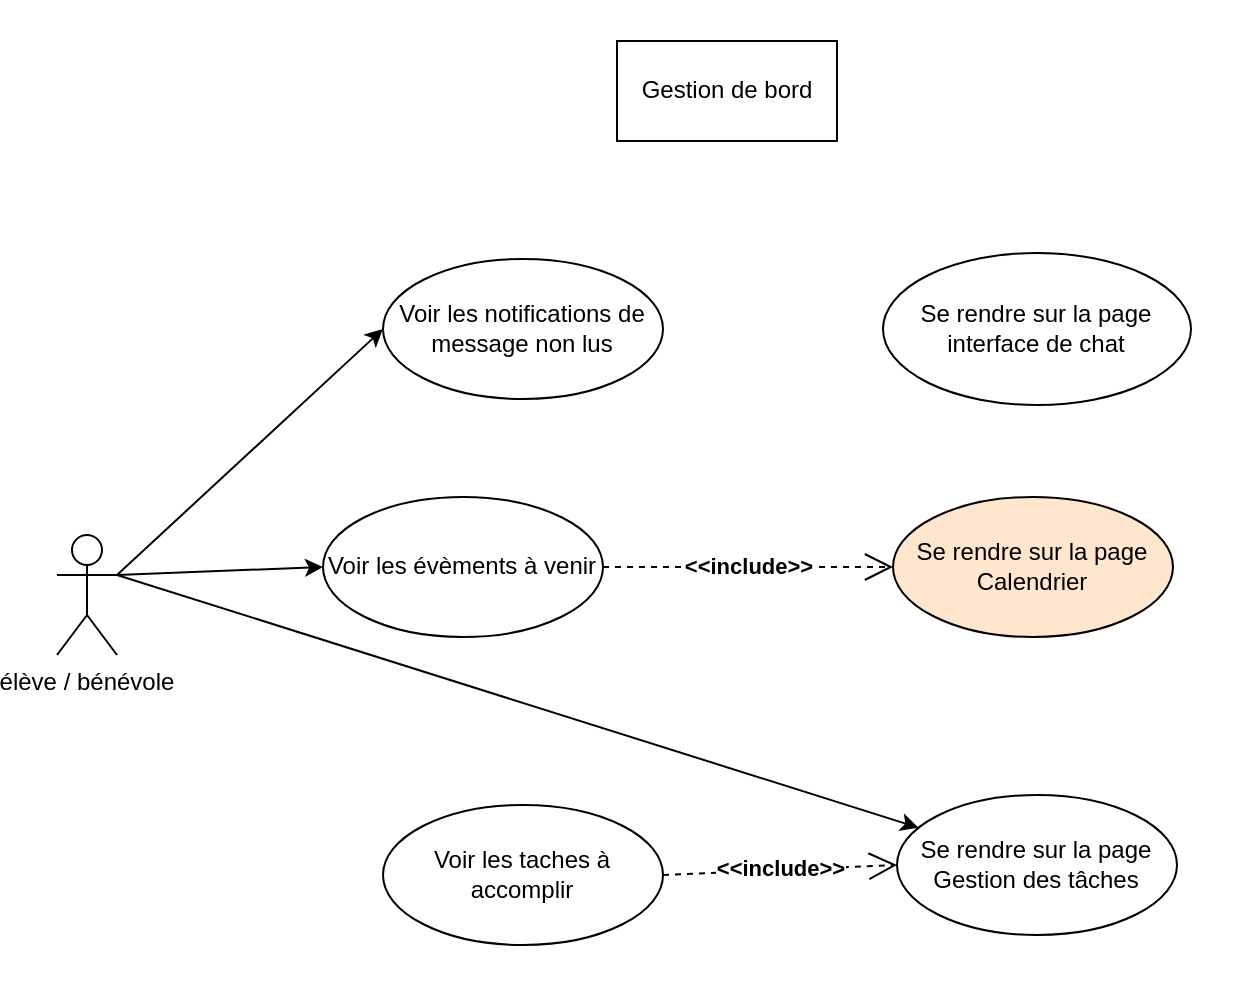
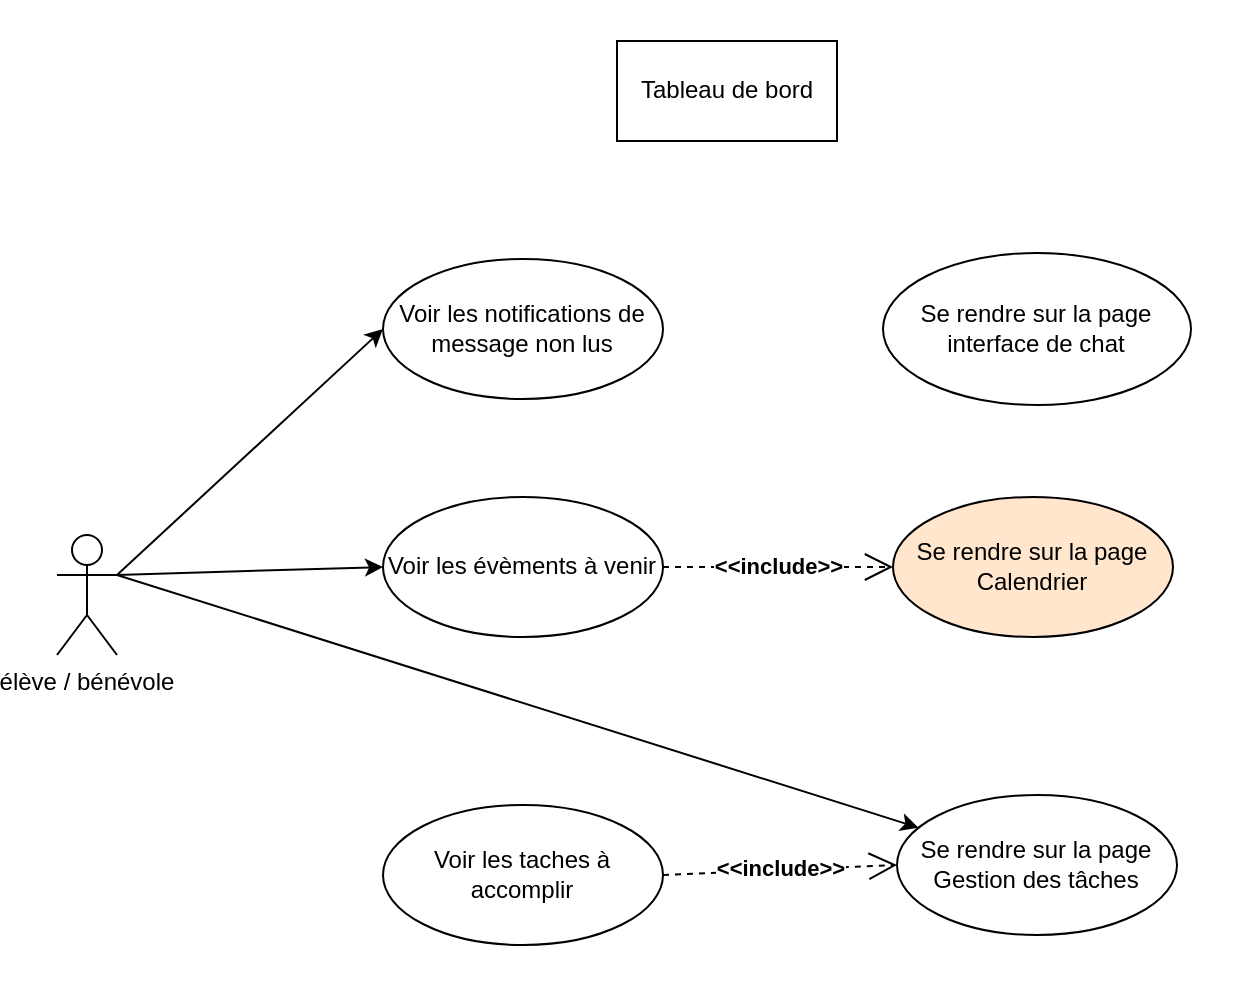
node "Gestion de bord": label "Gestion de bord" -> "Tableau de bord"
node "Voir les évèments à venir": moved (463, 567) -> (523, 567)
